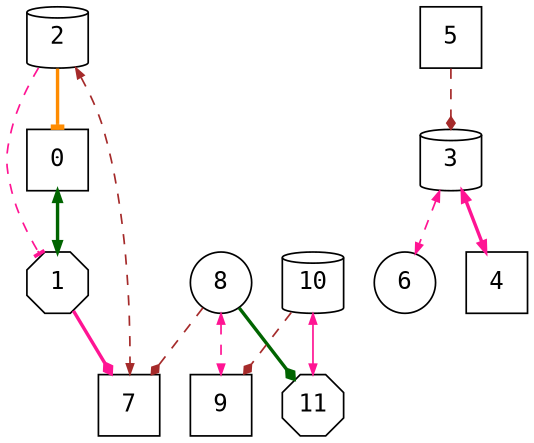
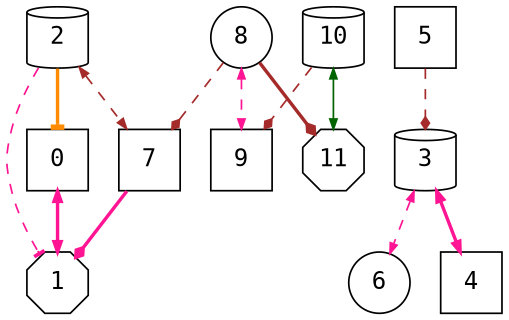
edge "0" -- "1": color darkgreen -> deeppink
edge "8" -> "11": color darkgreen -> brown
edge "1" -> "7": reversed
edge "10" -- "11": color deeppink -> darkgreen
